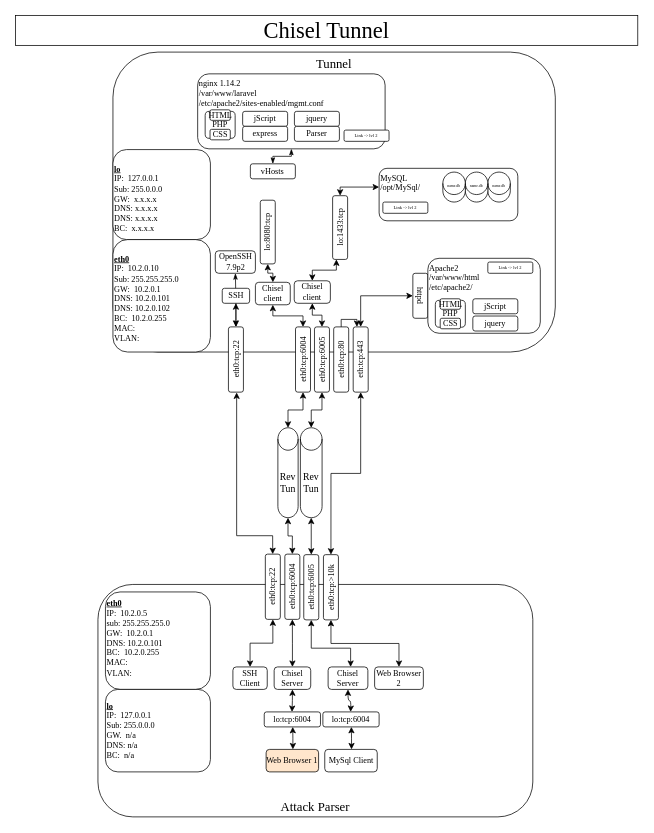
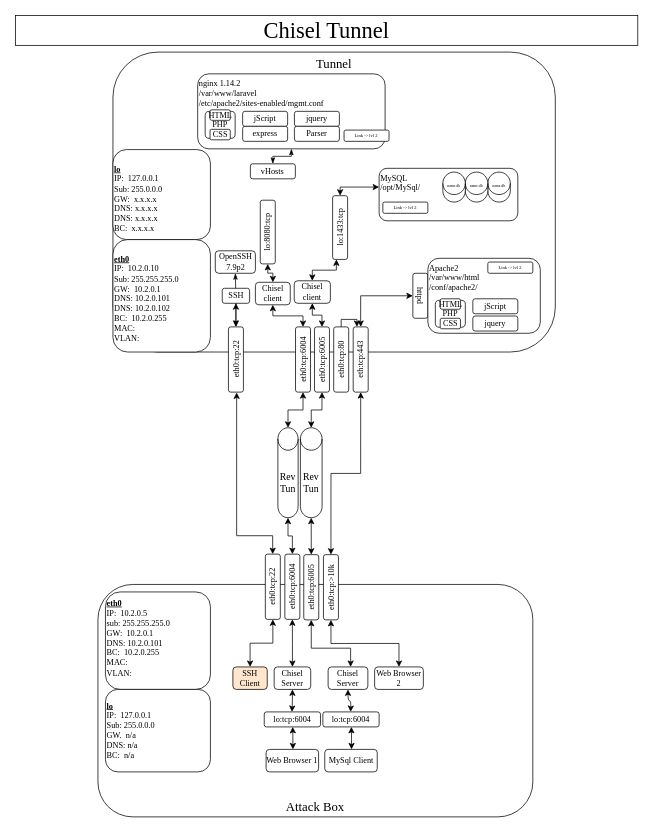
node "Apache2 /var/www/html /etc/apache2/": label "Apache2 /var/www/html /etc/apache2/" -> "Apache2 /var/www/html /conf/apache2/"
node "SSH Client": fillcolor #ffffff -> #ffe6cc
node "Web Browser 1": fillcolor #ffe6cc -> #ffffff
node "Attack Parser": label "Attack Parser" -> "Attack Box"
